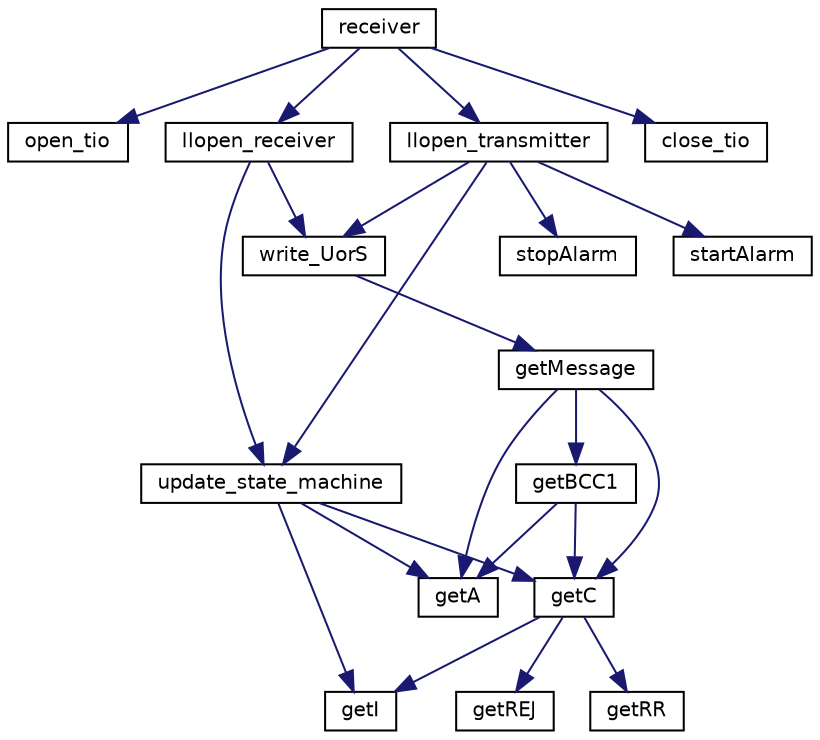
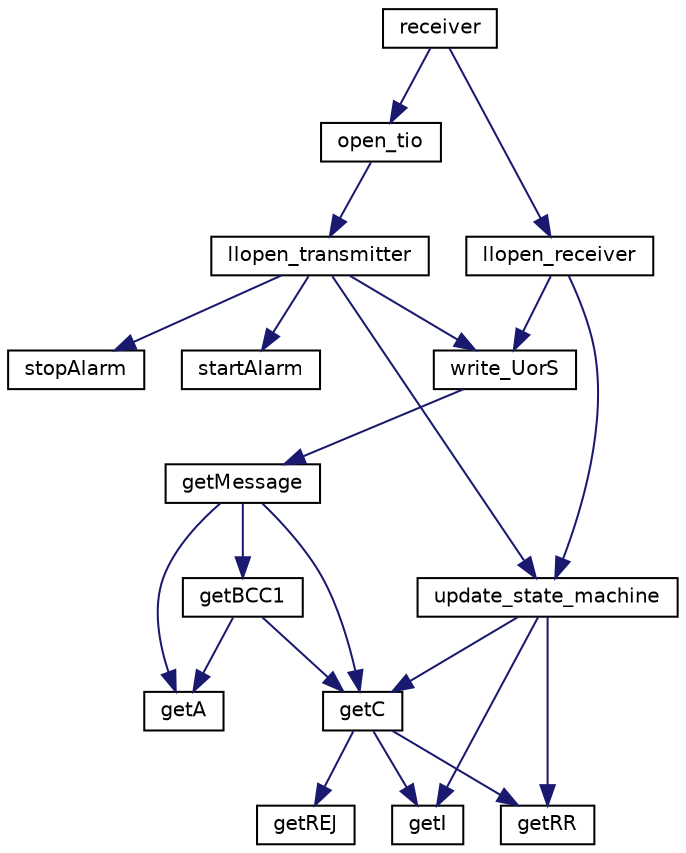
edge "receiver" -> "llopen_transmitter": now "open_tio" -> "llopen_transmitter"
node "close_tio": removed
edge "update_state_machine" -> "getA": now "update_state_machine" -> "getRR"
